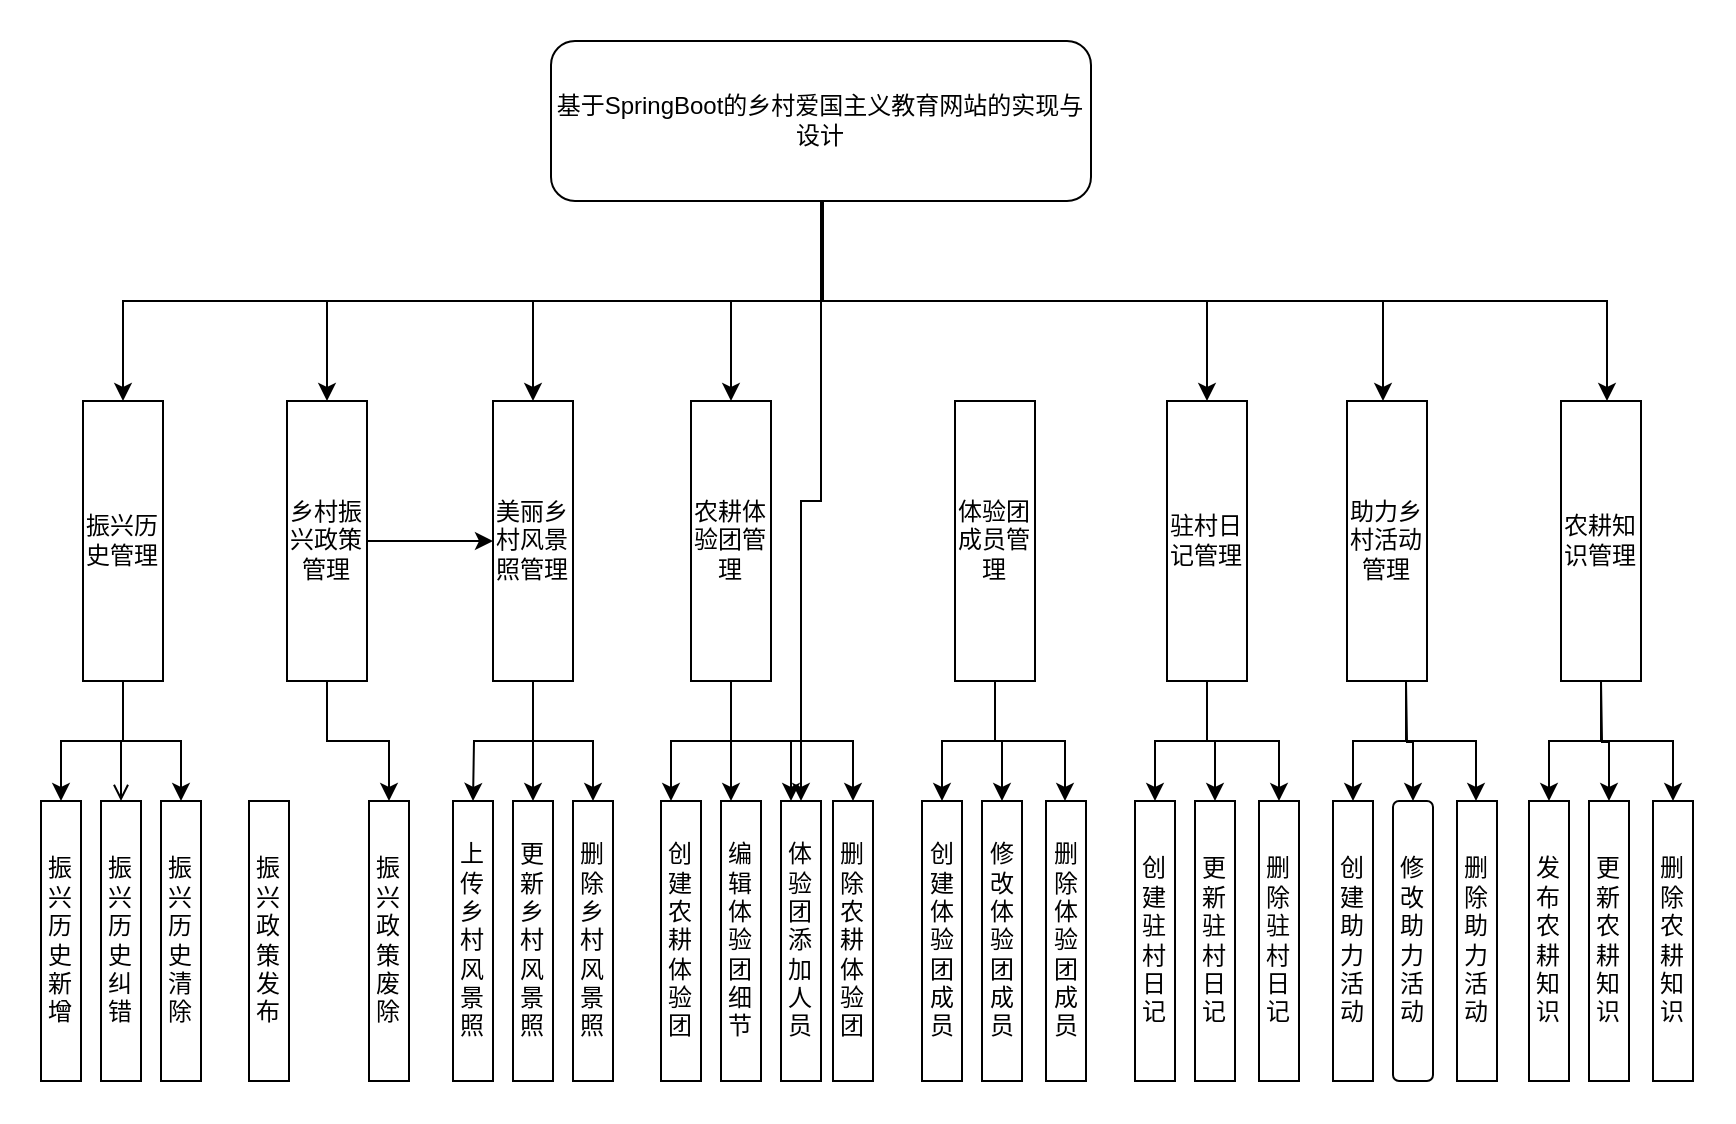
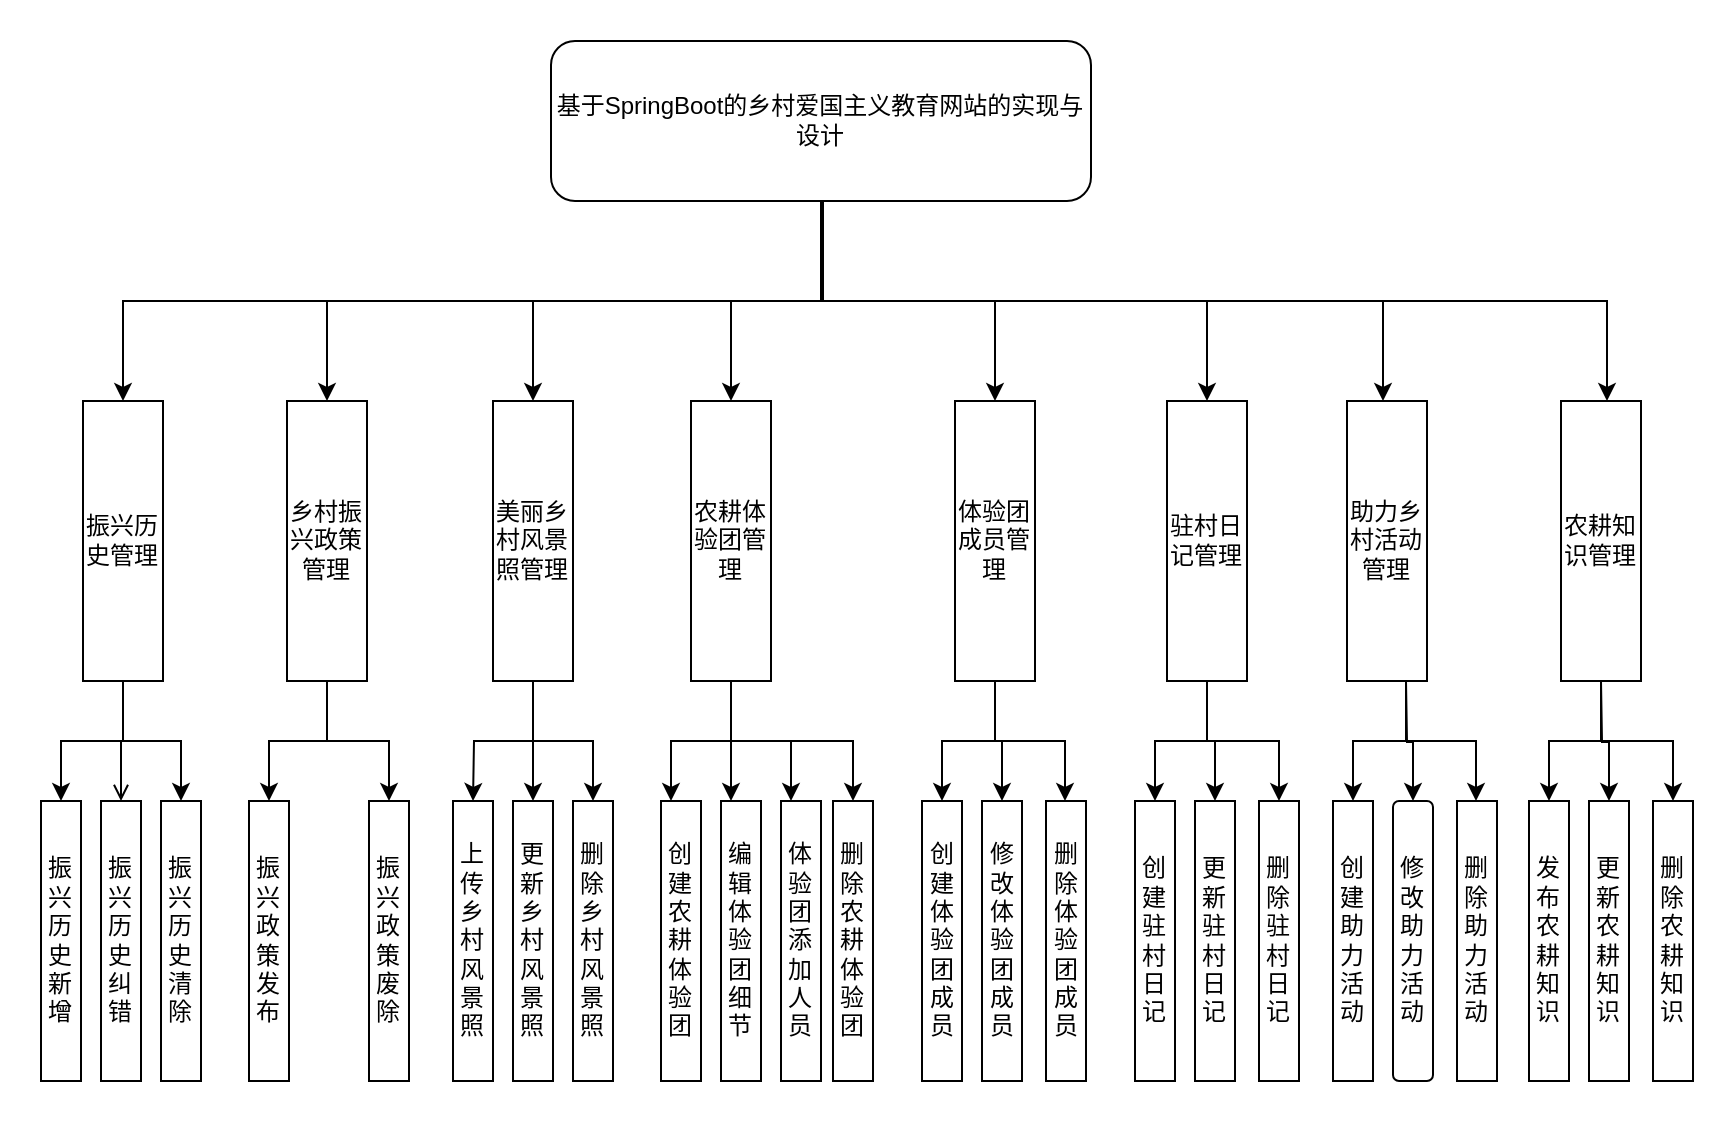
edge "基于SpringBoot的乡村爱国主义教育网站的实现与设计" -> "体验团添加人员": now "基于SpringBoot的乡村爱国主义教育网站的实现与设计" -> "体验团成员管理"
edge "乡村振兴政策管理" -> "美丽乡村风景照管理": now "乡村振兴政策管理" -> "振兴政策发布"
